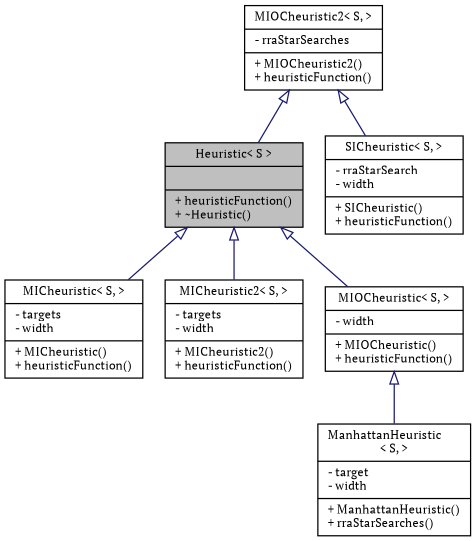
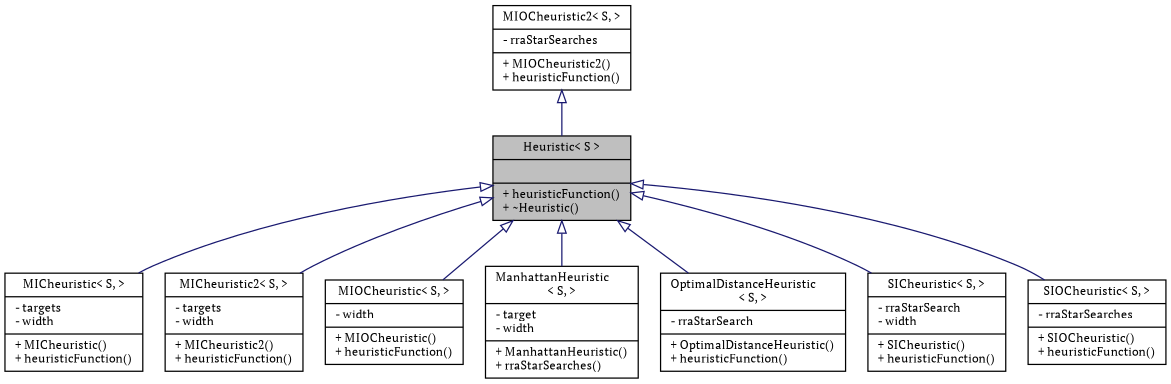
edge "SICheuristic< S, >" -> "MIOCheuristic2< S, >": now "SICheuristic< S, >" -> "Heuristic< S >"
node "OptimalDistanceHeuristic": added
node "SIOCheuristic< S, >": added
edge "ManhattanHeuristic" -> "MIOCheuristic< S, >": now "ManhattanHeuristic" -> "Heuristic< S >"
